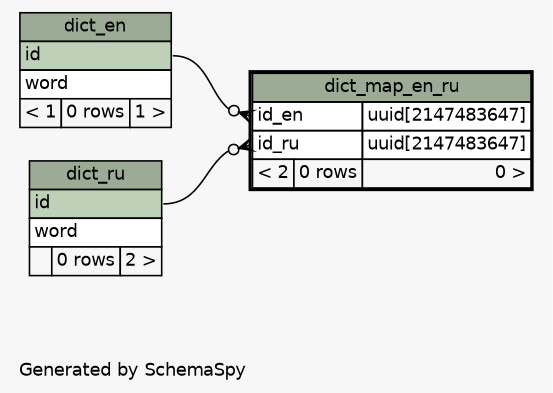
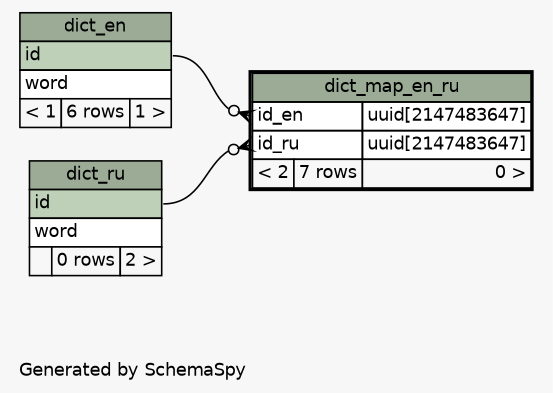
node "dict_en": text "0 rows" -> "6 rows"
node "dict_map_en_ru": text "0 rows" -> "7 rows"
